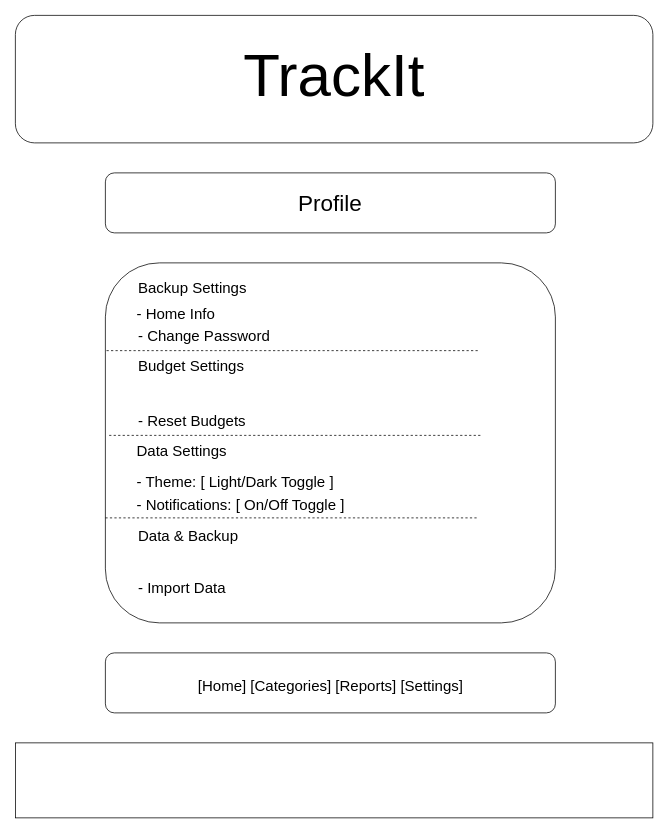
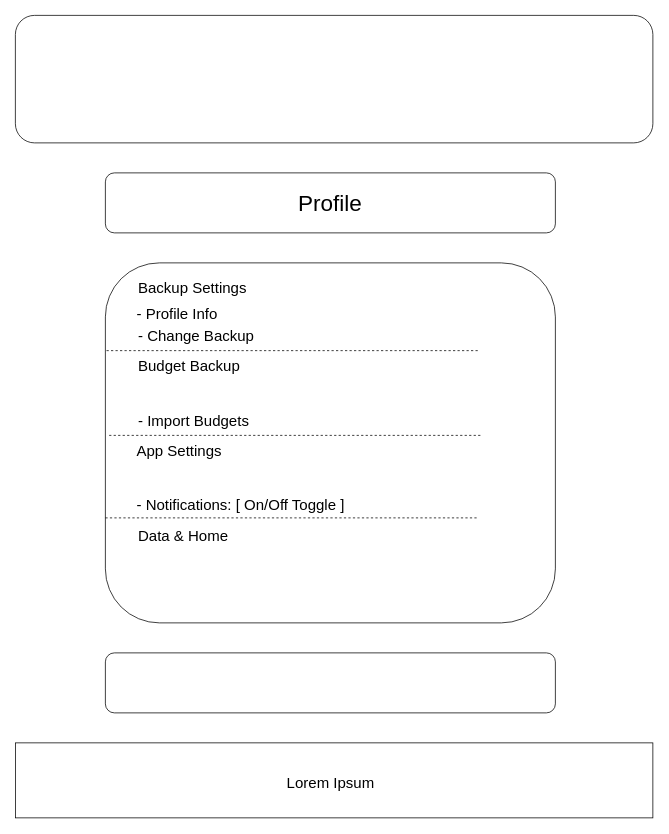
node "TrackIt": removed
node "- Home Info": label "- Home Info" -> "- Profile Info"
node "- Change Password": label "- Change Password" -> "- Change Backup"
node "Budget Settings": label "Budget Settings" -> "Budget Backup"
node "- Reset Budgets": label "- Reset Budgets" -> "- Import Budgets"
node "Data Settings": label "Data Settings" -> "App Settings"
node "- Theme: [ Light/Dark Toggle ]": removed
node "Data & Backup": label "Data & Backup" -> "Data & Home"
node "- Import Data": removed
node "[Home] [Categories] [Reports] [Settings]": removed
node "Lorem Ipsum": added
